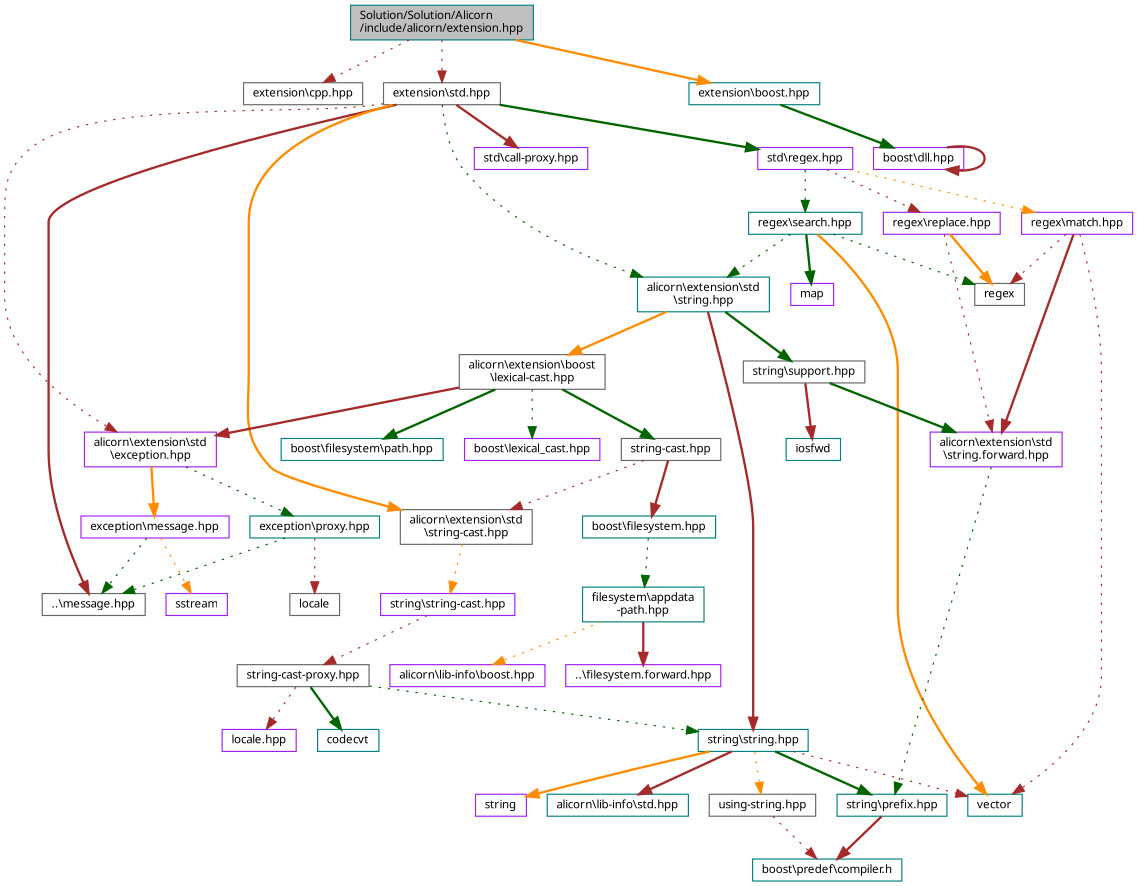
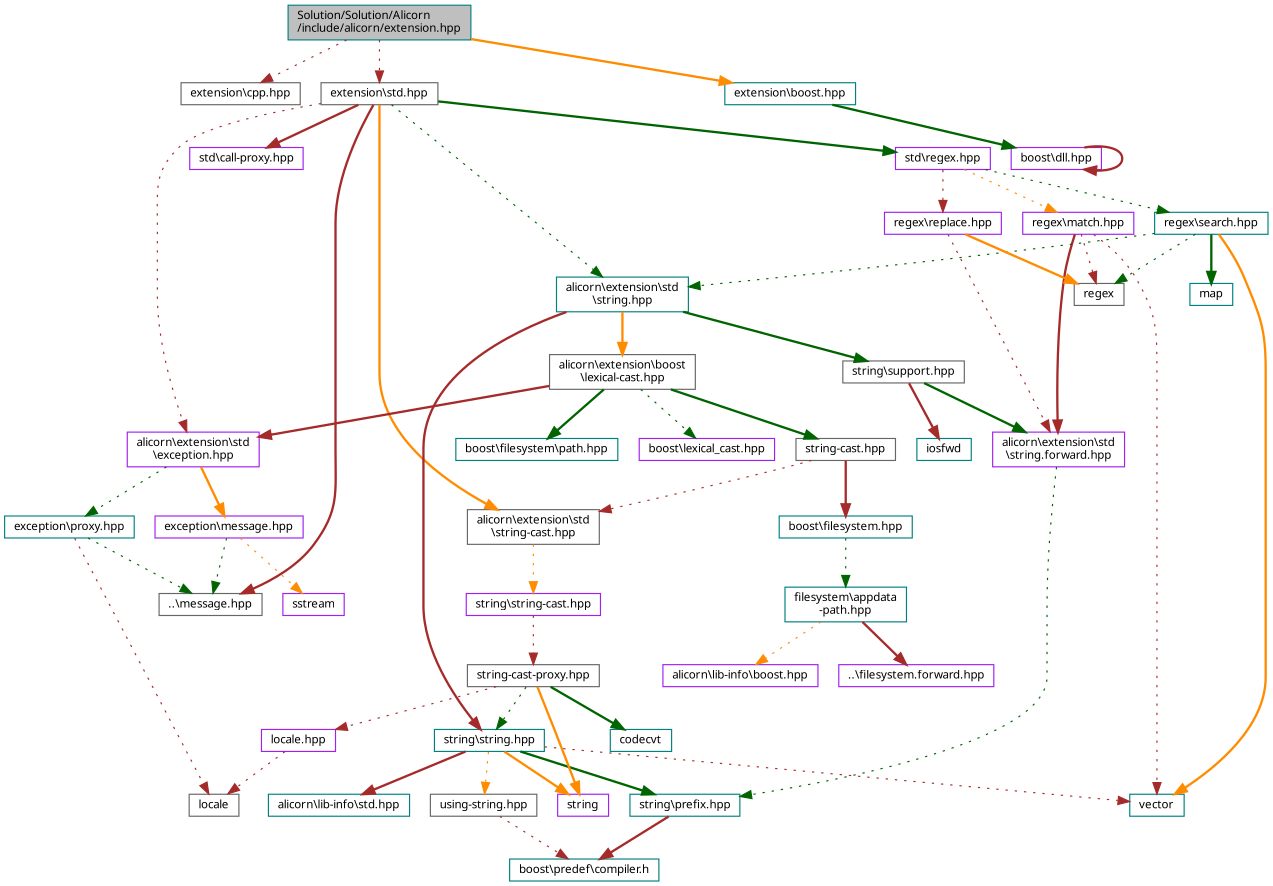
node "map": color purple -> teal
edge "string-cast-proxy.hpp" -> "string": added
edge "locale.hpp" -> "locale": added
